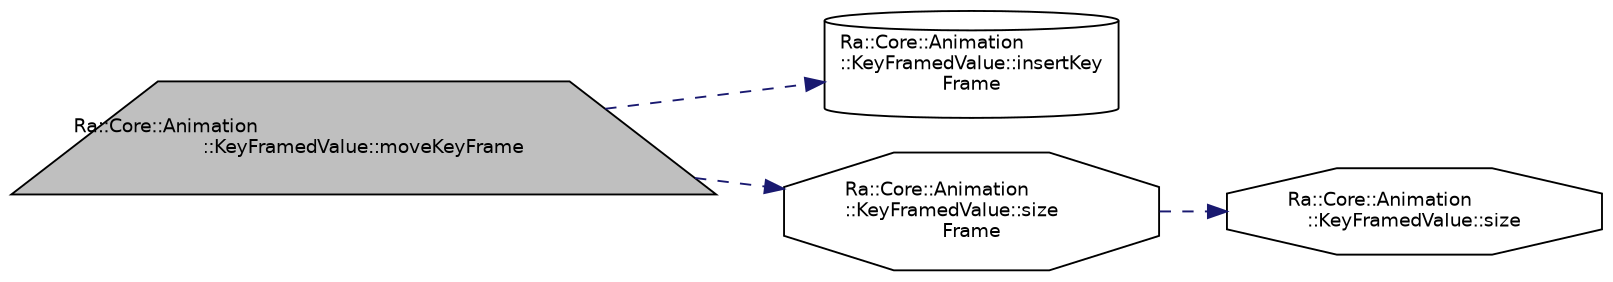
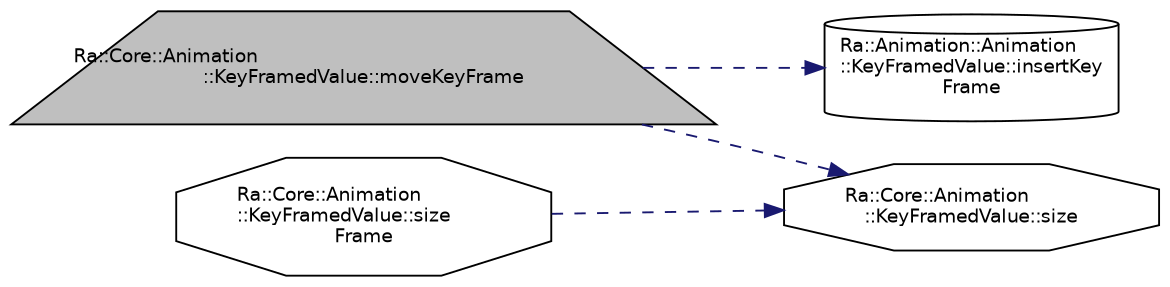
node "Ra::Core::Animation ::KeyFramedValue::insertKey Frame": label "Ra::Core::Animation ::KeyFramedValue::insertKey Frame" -> "Ra::Animation::Animation ::KeyFramedValue::insertKey Frame"
edge "Ra::Core::Animation ::KeyFramedValue::moveKeyFrame" -> "Ra::Core::Animation ::KeyFramedValue::size Frame": now "Ra::Core::Animation ::KeyFramedValue::moveKeyFrame" -> "Ra::Core::Animation ::KeyFramedValue::size"
